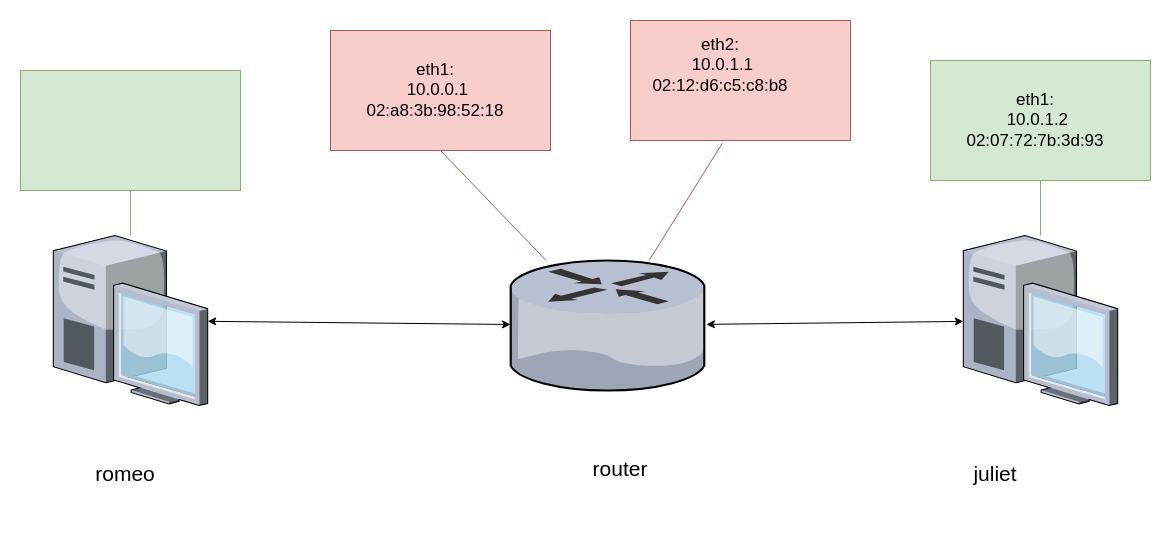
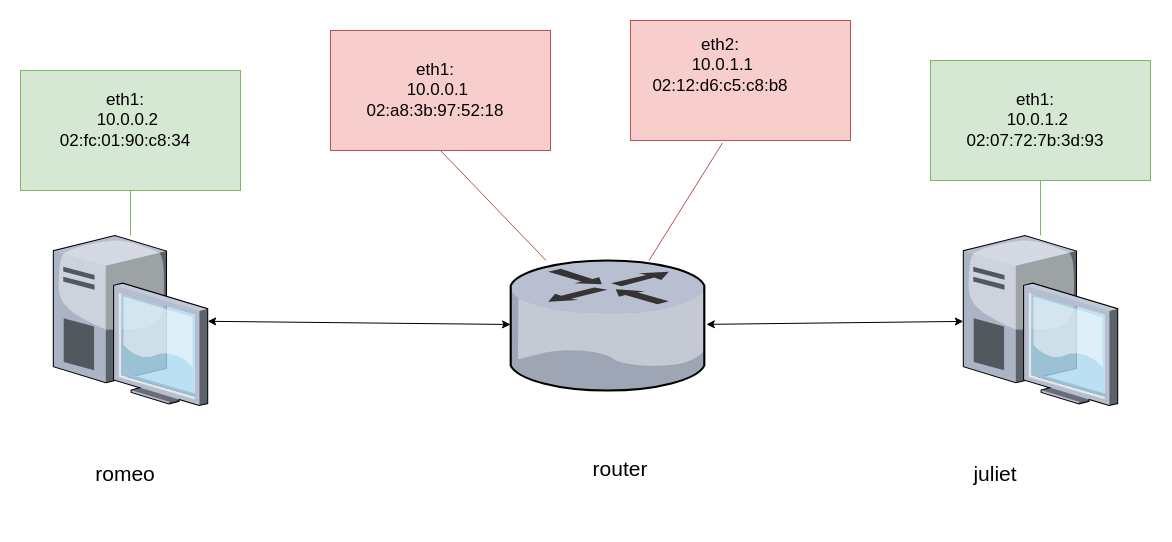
node "eth1: 10.0.0.1 02:a8:3b:98:52:18": label "eth1: 10.0.0.1 02:a8:3b:98:52:18" -> "eth1: 10.0.0.1 02:a8:3b:97:52:18"
node "eth1: 10.0.0.2 02:fc:01:90:c8:34": added
